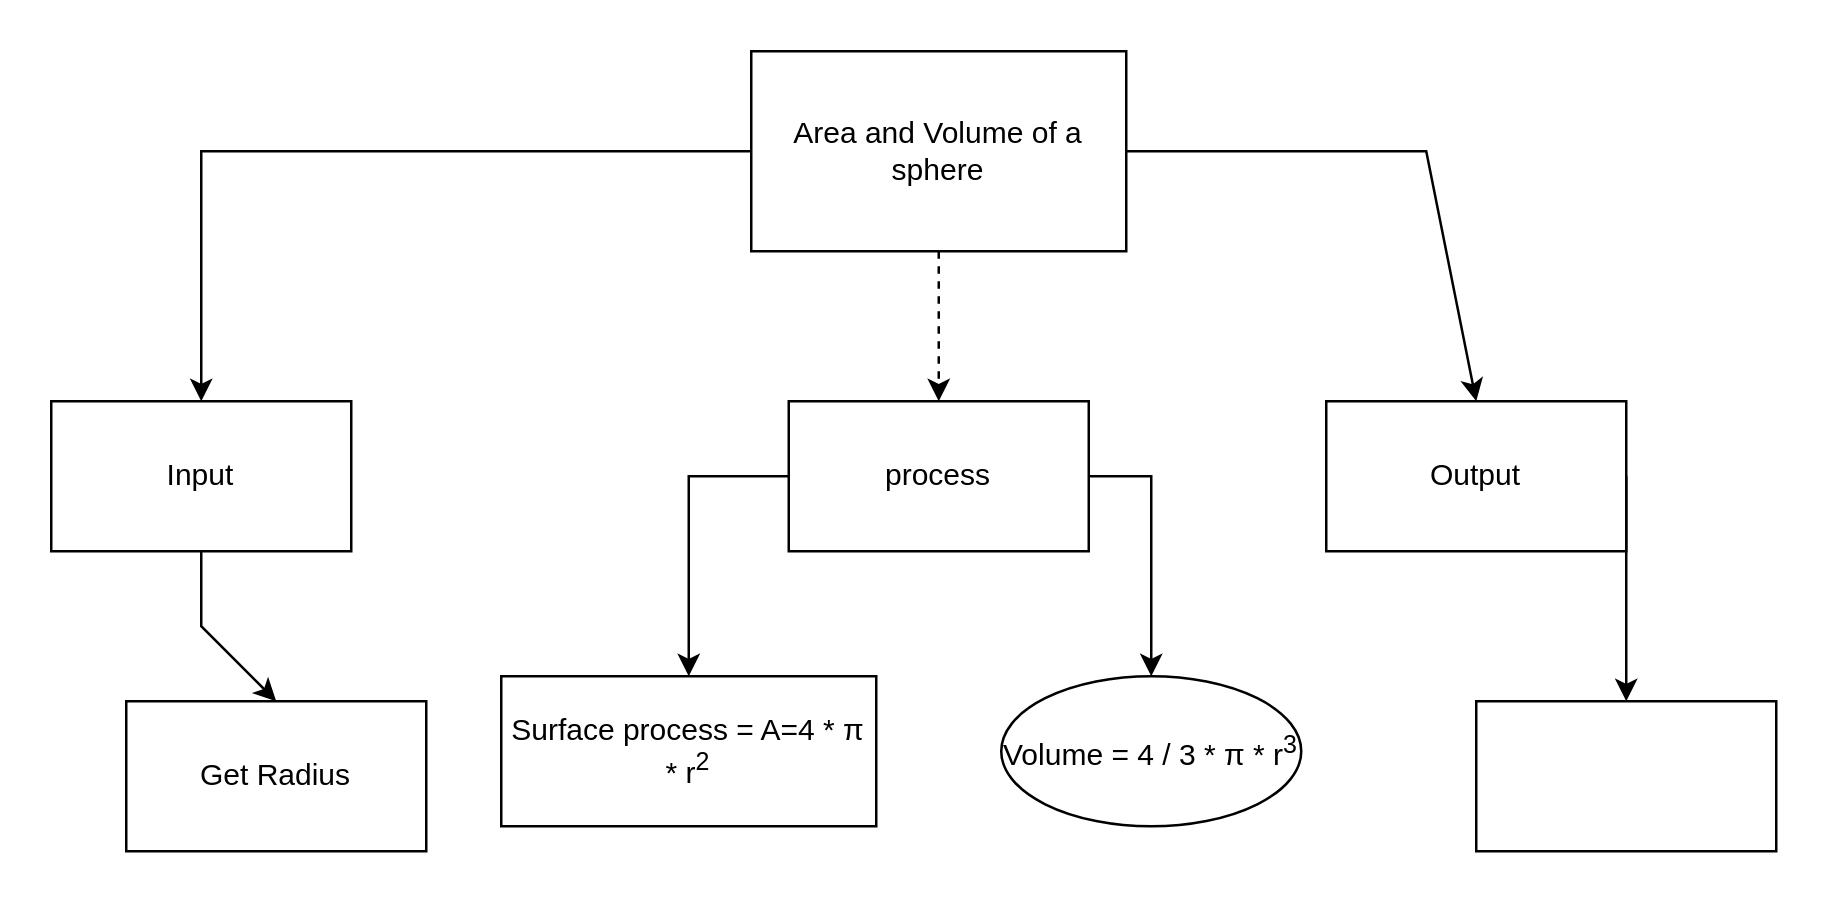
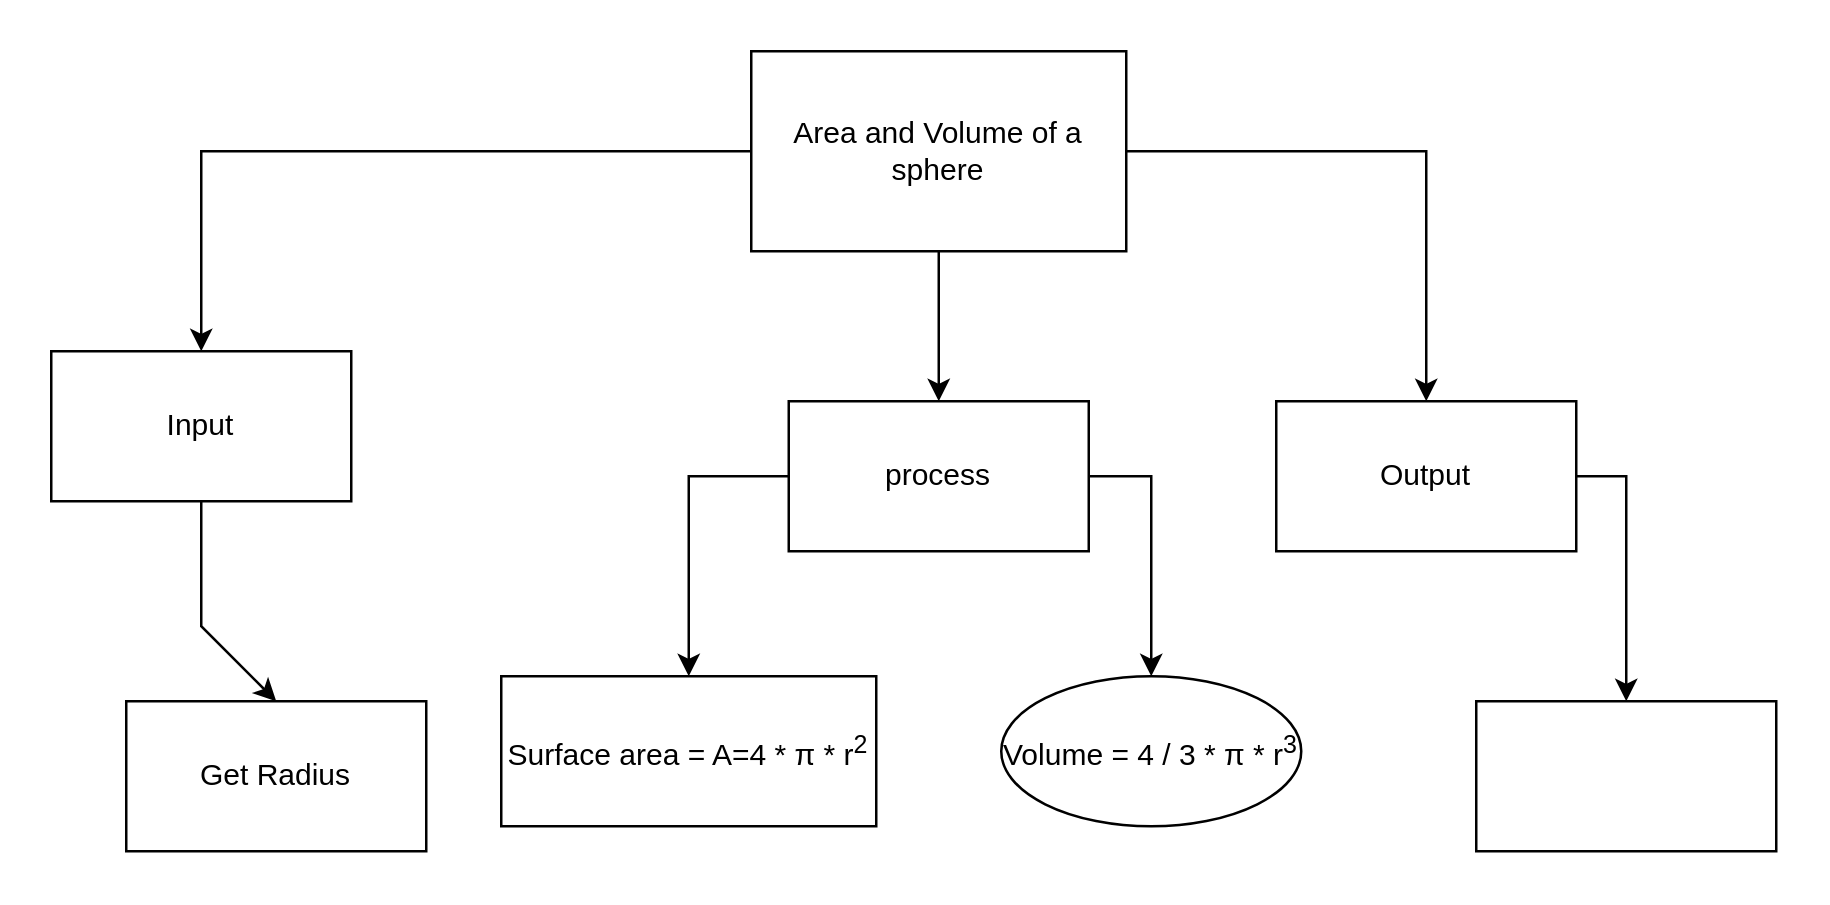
edge "Area and Volume of a sphere" -> "process": style dashed -> solid
node "Input": moved (201, 476) -> (201, 426)
node "Output": moved (1476, 476) -> (1426, 476)
node "Surface process = A=4 * π * r2": label "Surface process = A=4 * π * r2" -> "Surface area = A=4 * π * r2"
